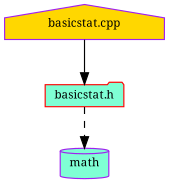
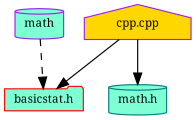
node "basicstat.cpp": label "basicstat.cpp" -> "cpp.cpp"
node "math.h": added
edge "basicstat.h" -> "math": reversed
